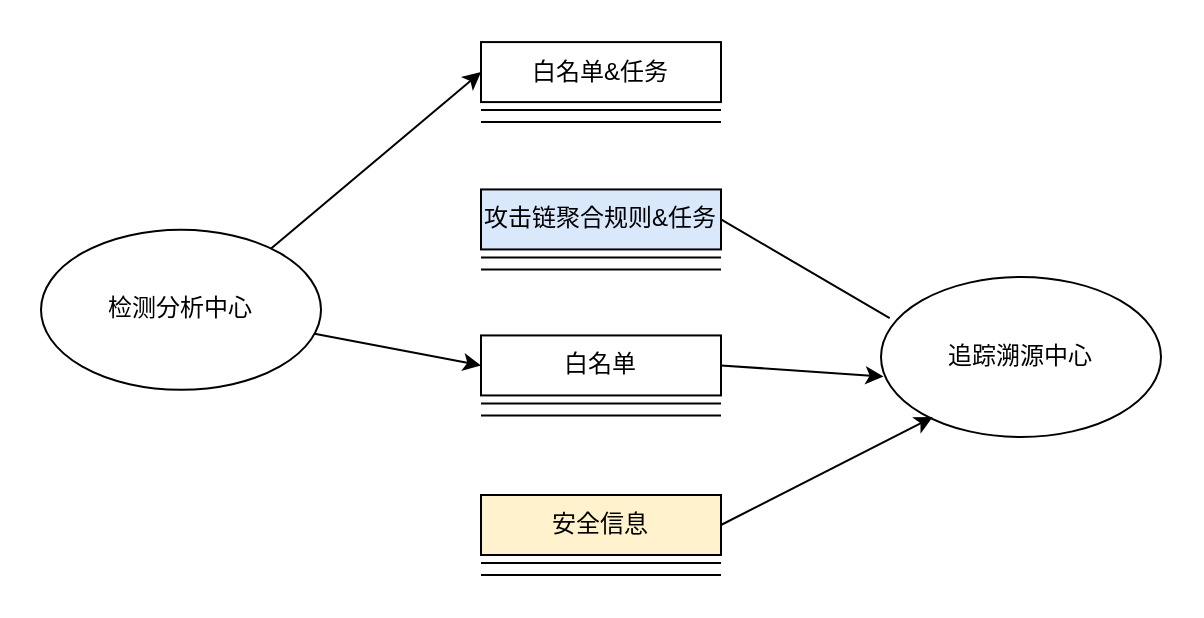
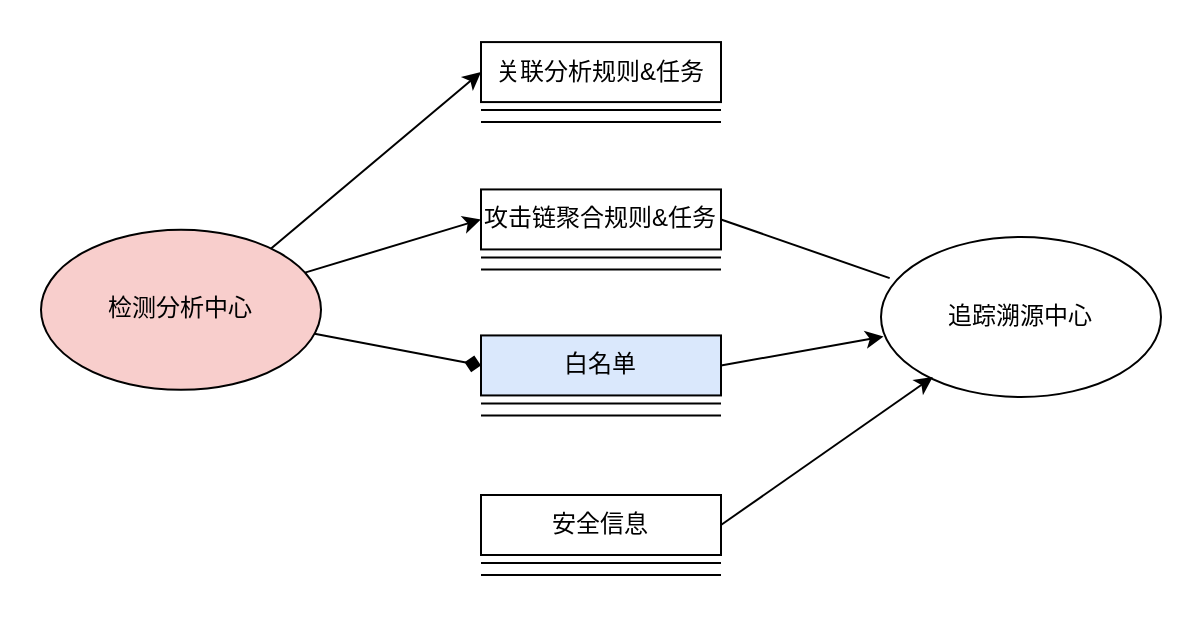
node "白名单&任务": label "白名单&任务" -> "关联分析规则&任务"
node "攻击链聚合规则&任务": fillcolor #dae8fc -> #ffffff
edge "检测分析中心" -> "攻击链聚合规则&任务": added
node "检测分析中心": fillcolor #ffffff -> #f8cecc
node "追踪溯源中心": moved (1021, 357) -> (1021, 317)
edge "检测分析中心" -> "白名单": arrowhead classic -> diamond
node "白名单": fillcolor #ffffff -> #dae8fc
node "安全信息": fillcolor #fff2cc -> #ffffff
